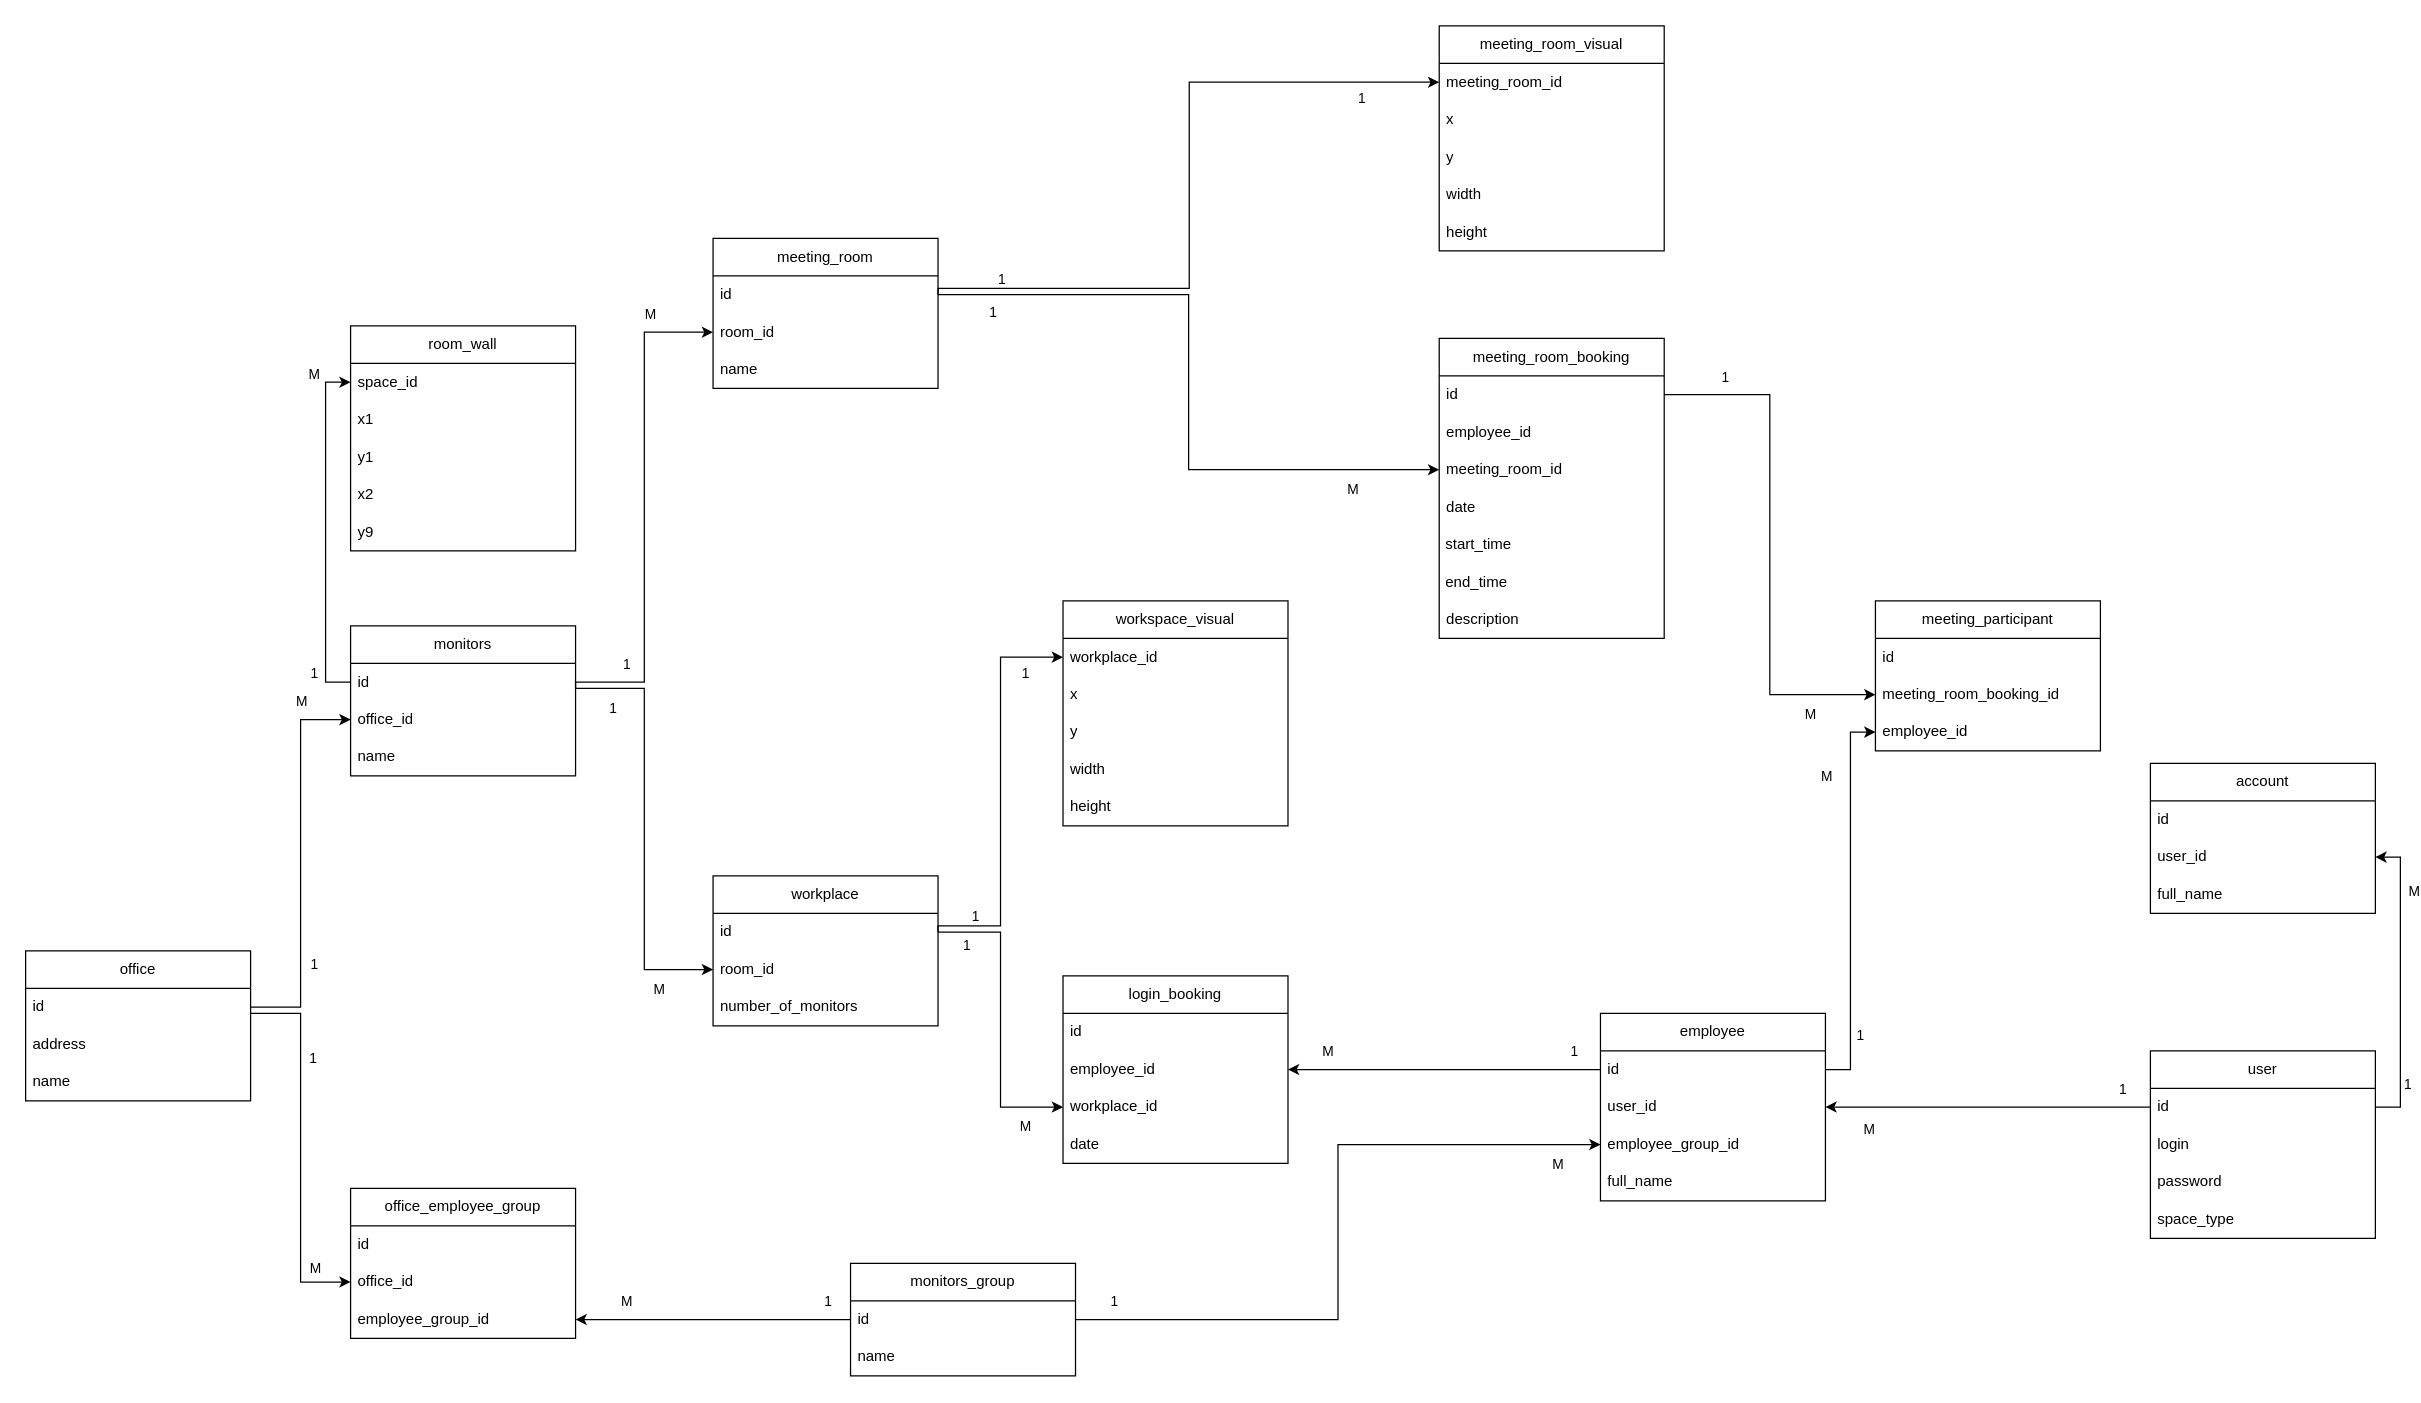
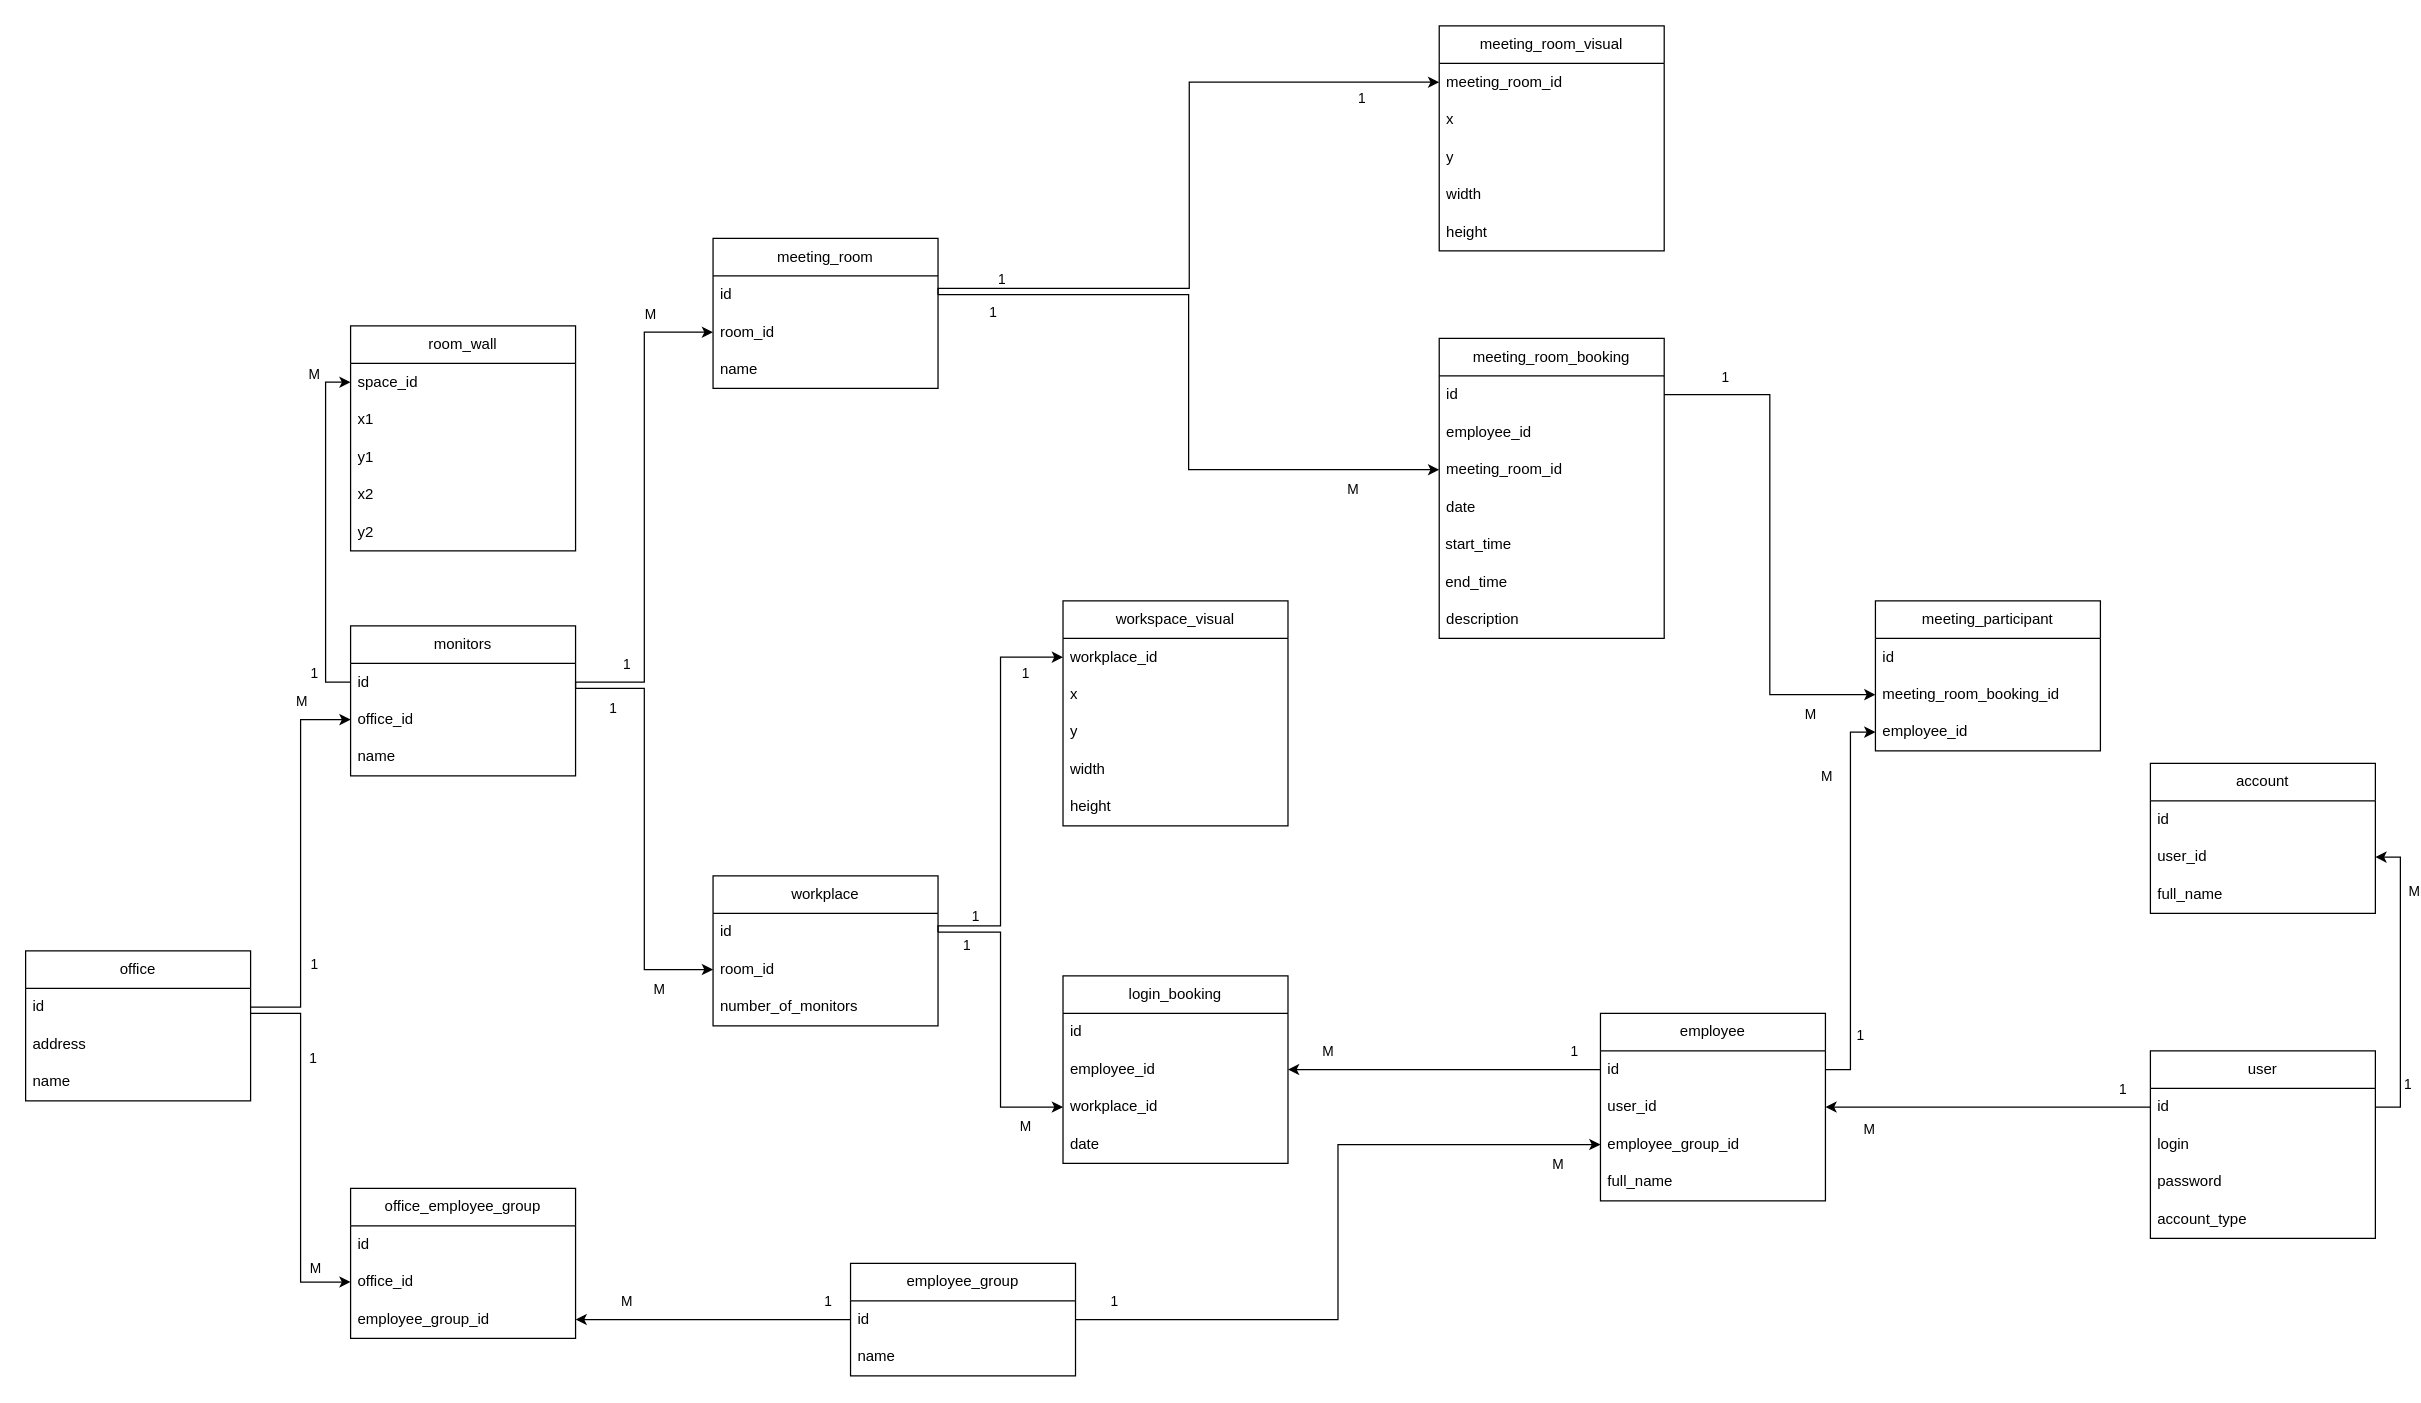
node "y9": label "y9" -> "y2"
node "space_type": label "space_type" -> "account_type"
node "monitors_group": label "monitors_group" -> "employee_group"
